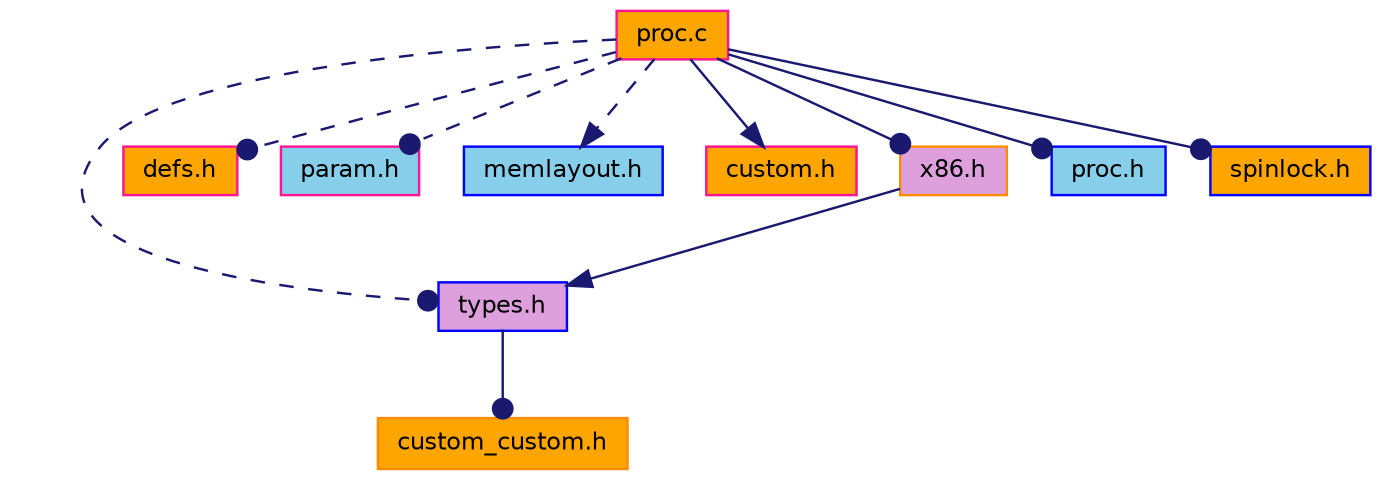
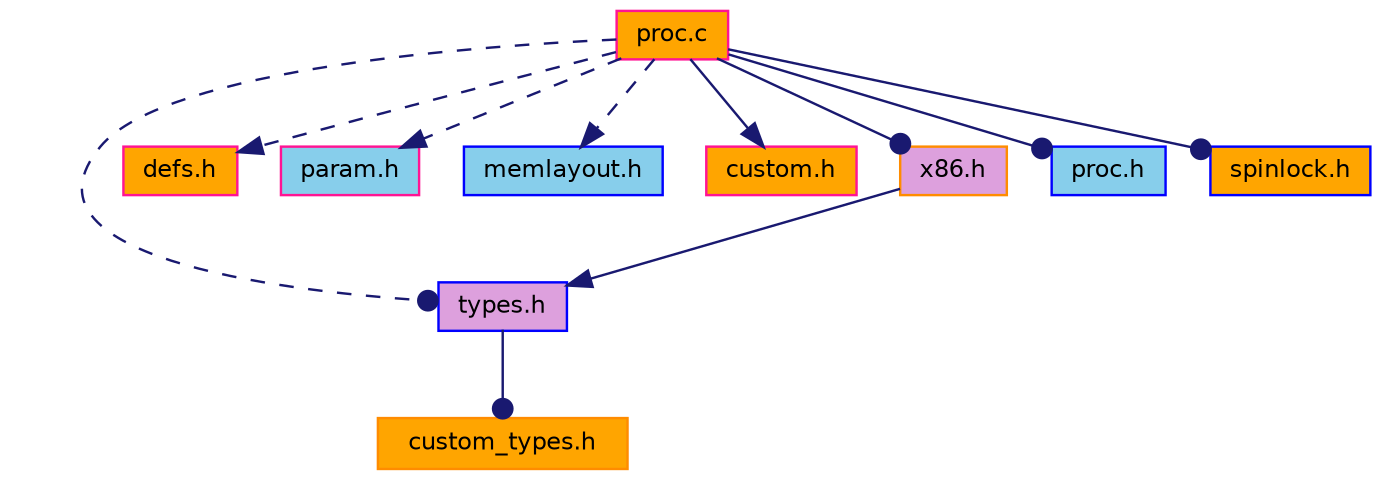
edge "proc.c" -> "param.h": arrowhead dot -> normal
edge "proc.c" -> "defs.h": arrowhead dot -> normal
node "custom_custom.h": label "custom_custom.h" -> "custom_types.h"
